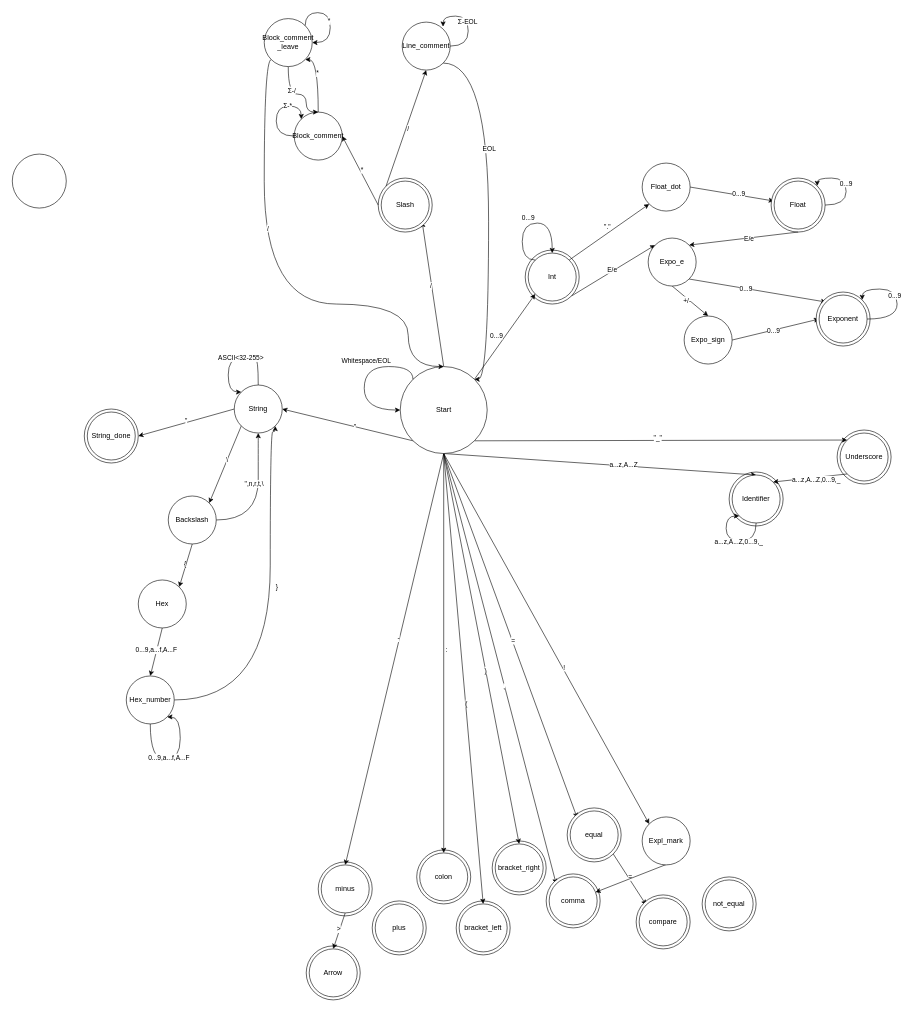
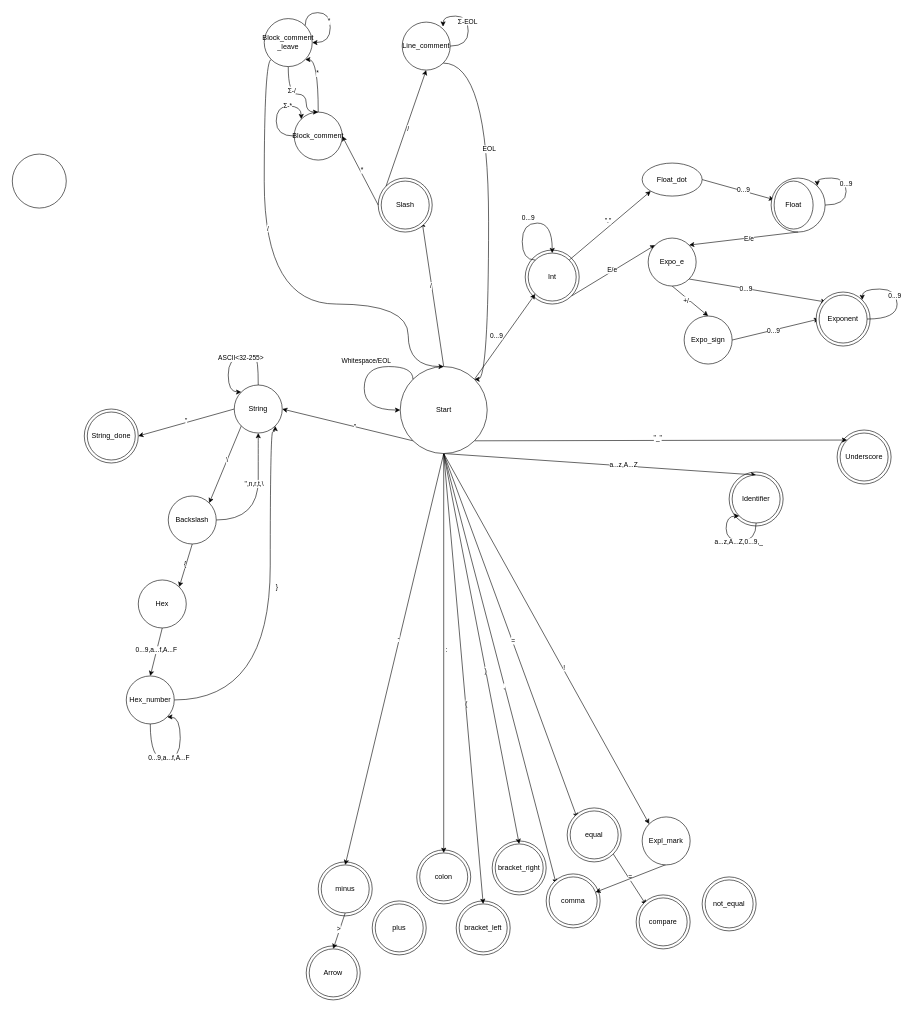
node "Float_dot": size 48x48 -> 60x33
node "Float": size 48x48 -> 39x48
edge "Underscore" -> "Identifier": removed, label "a...z,A...Z,0...9,_"
